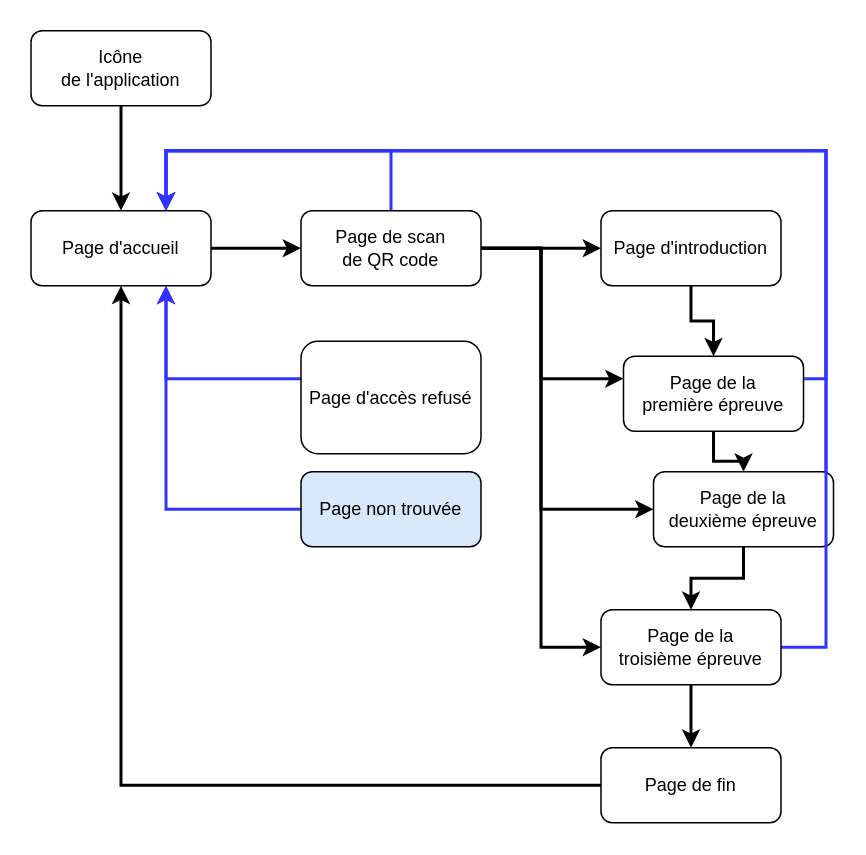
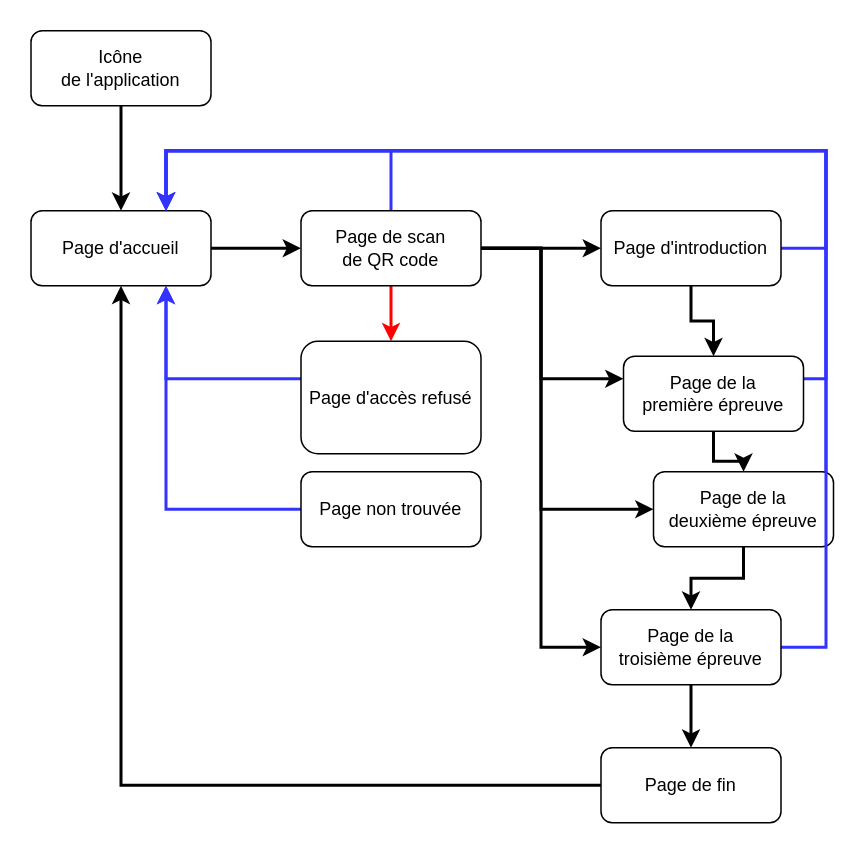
edge "Page d'introduction" -> "Page d'accueil": added
edge "Page de scan de QR code" -> "Page d'accès refusé": added
node "Page non trouvée": fillcolor #dae8fc -> #ffffff
